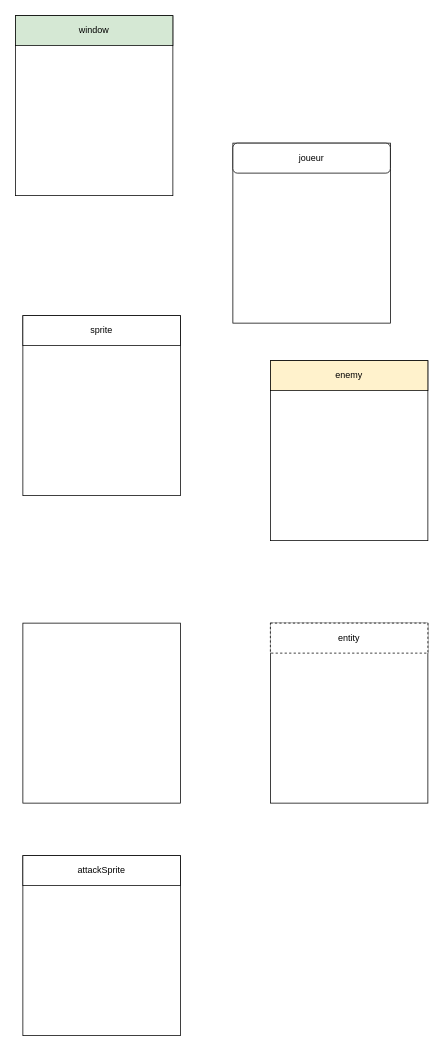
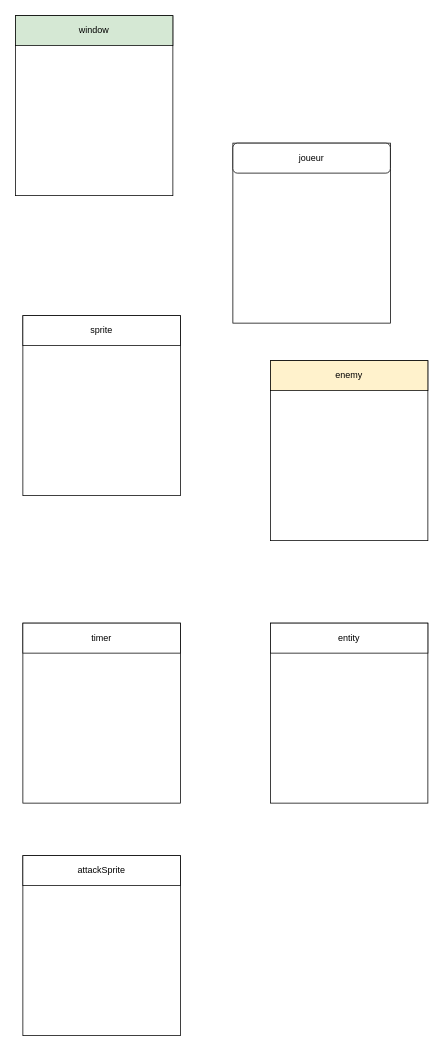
node "timer": added
node "entity": style dashed -> solid
